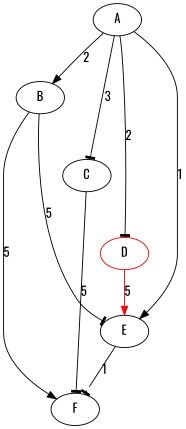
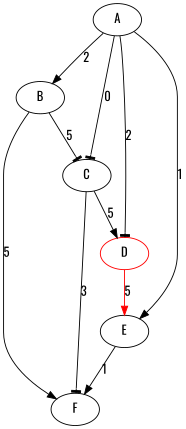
edge "A" -> "C": label "3" -> "0"
edge "C" -> "D": added, label "5"
edge "B" -> "E": now "B" -> "C"
edge "C" -> "F": label "5" -> "3"
edge "E" -> "F": arrowhead tee -> normal
